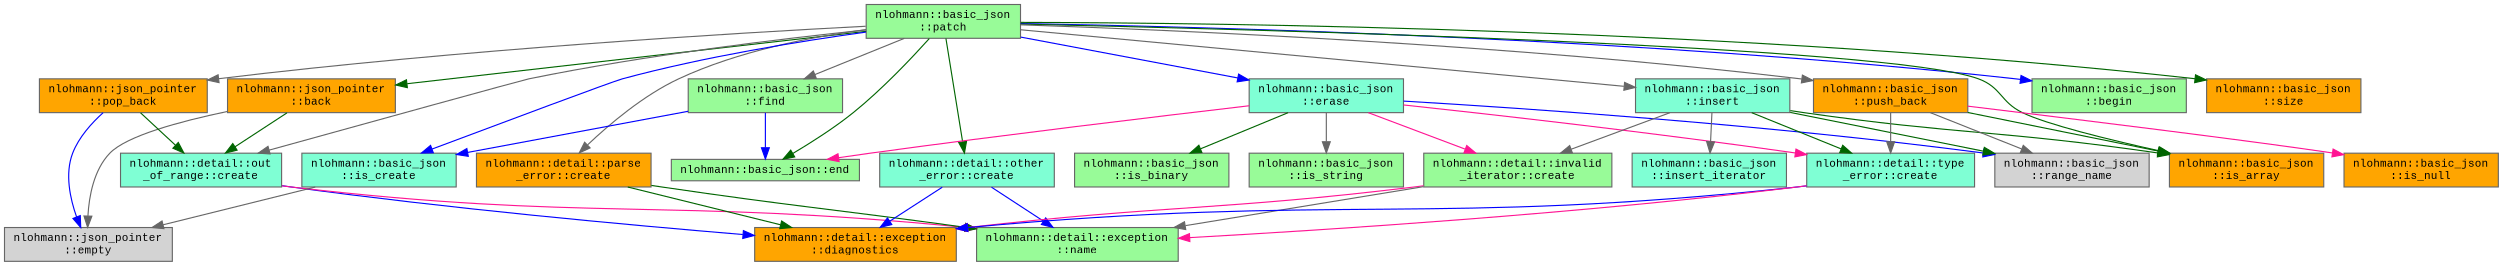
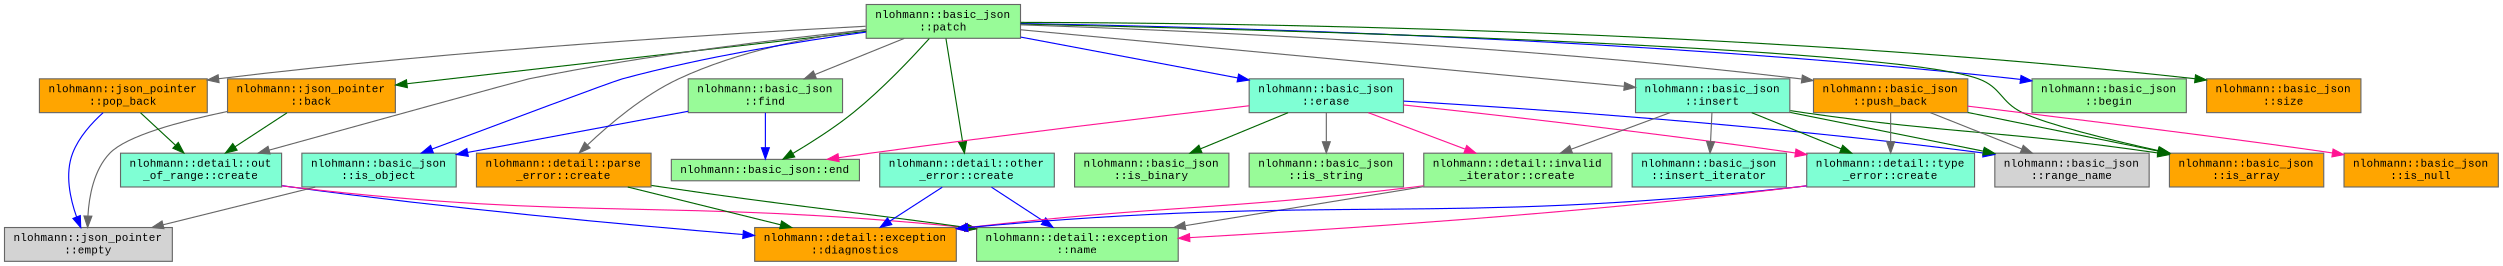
node "nlohmann::basic_json ::is_create": label "nlohmann::basic_json ::is_create" -> "nlohmann::basic_json ::is_object"
